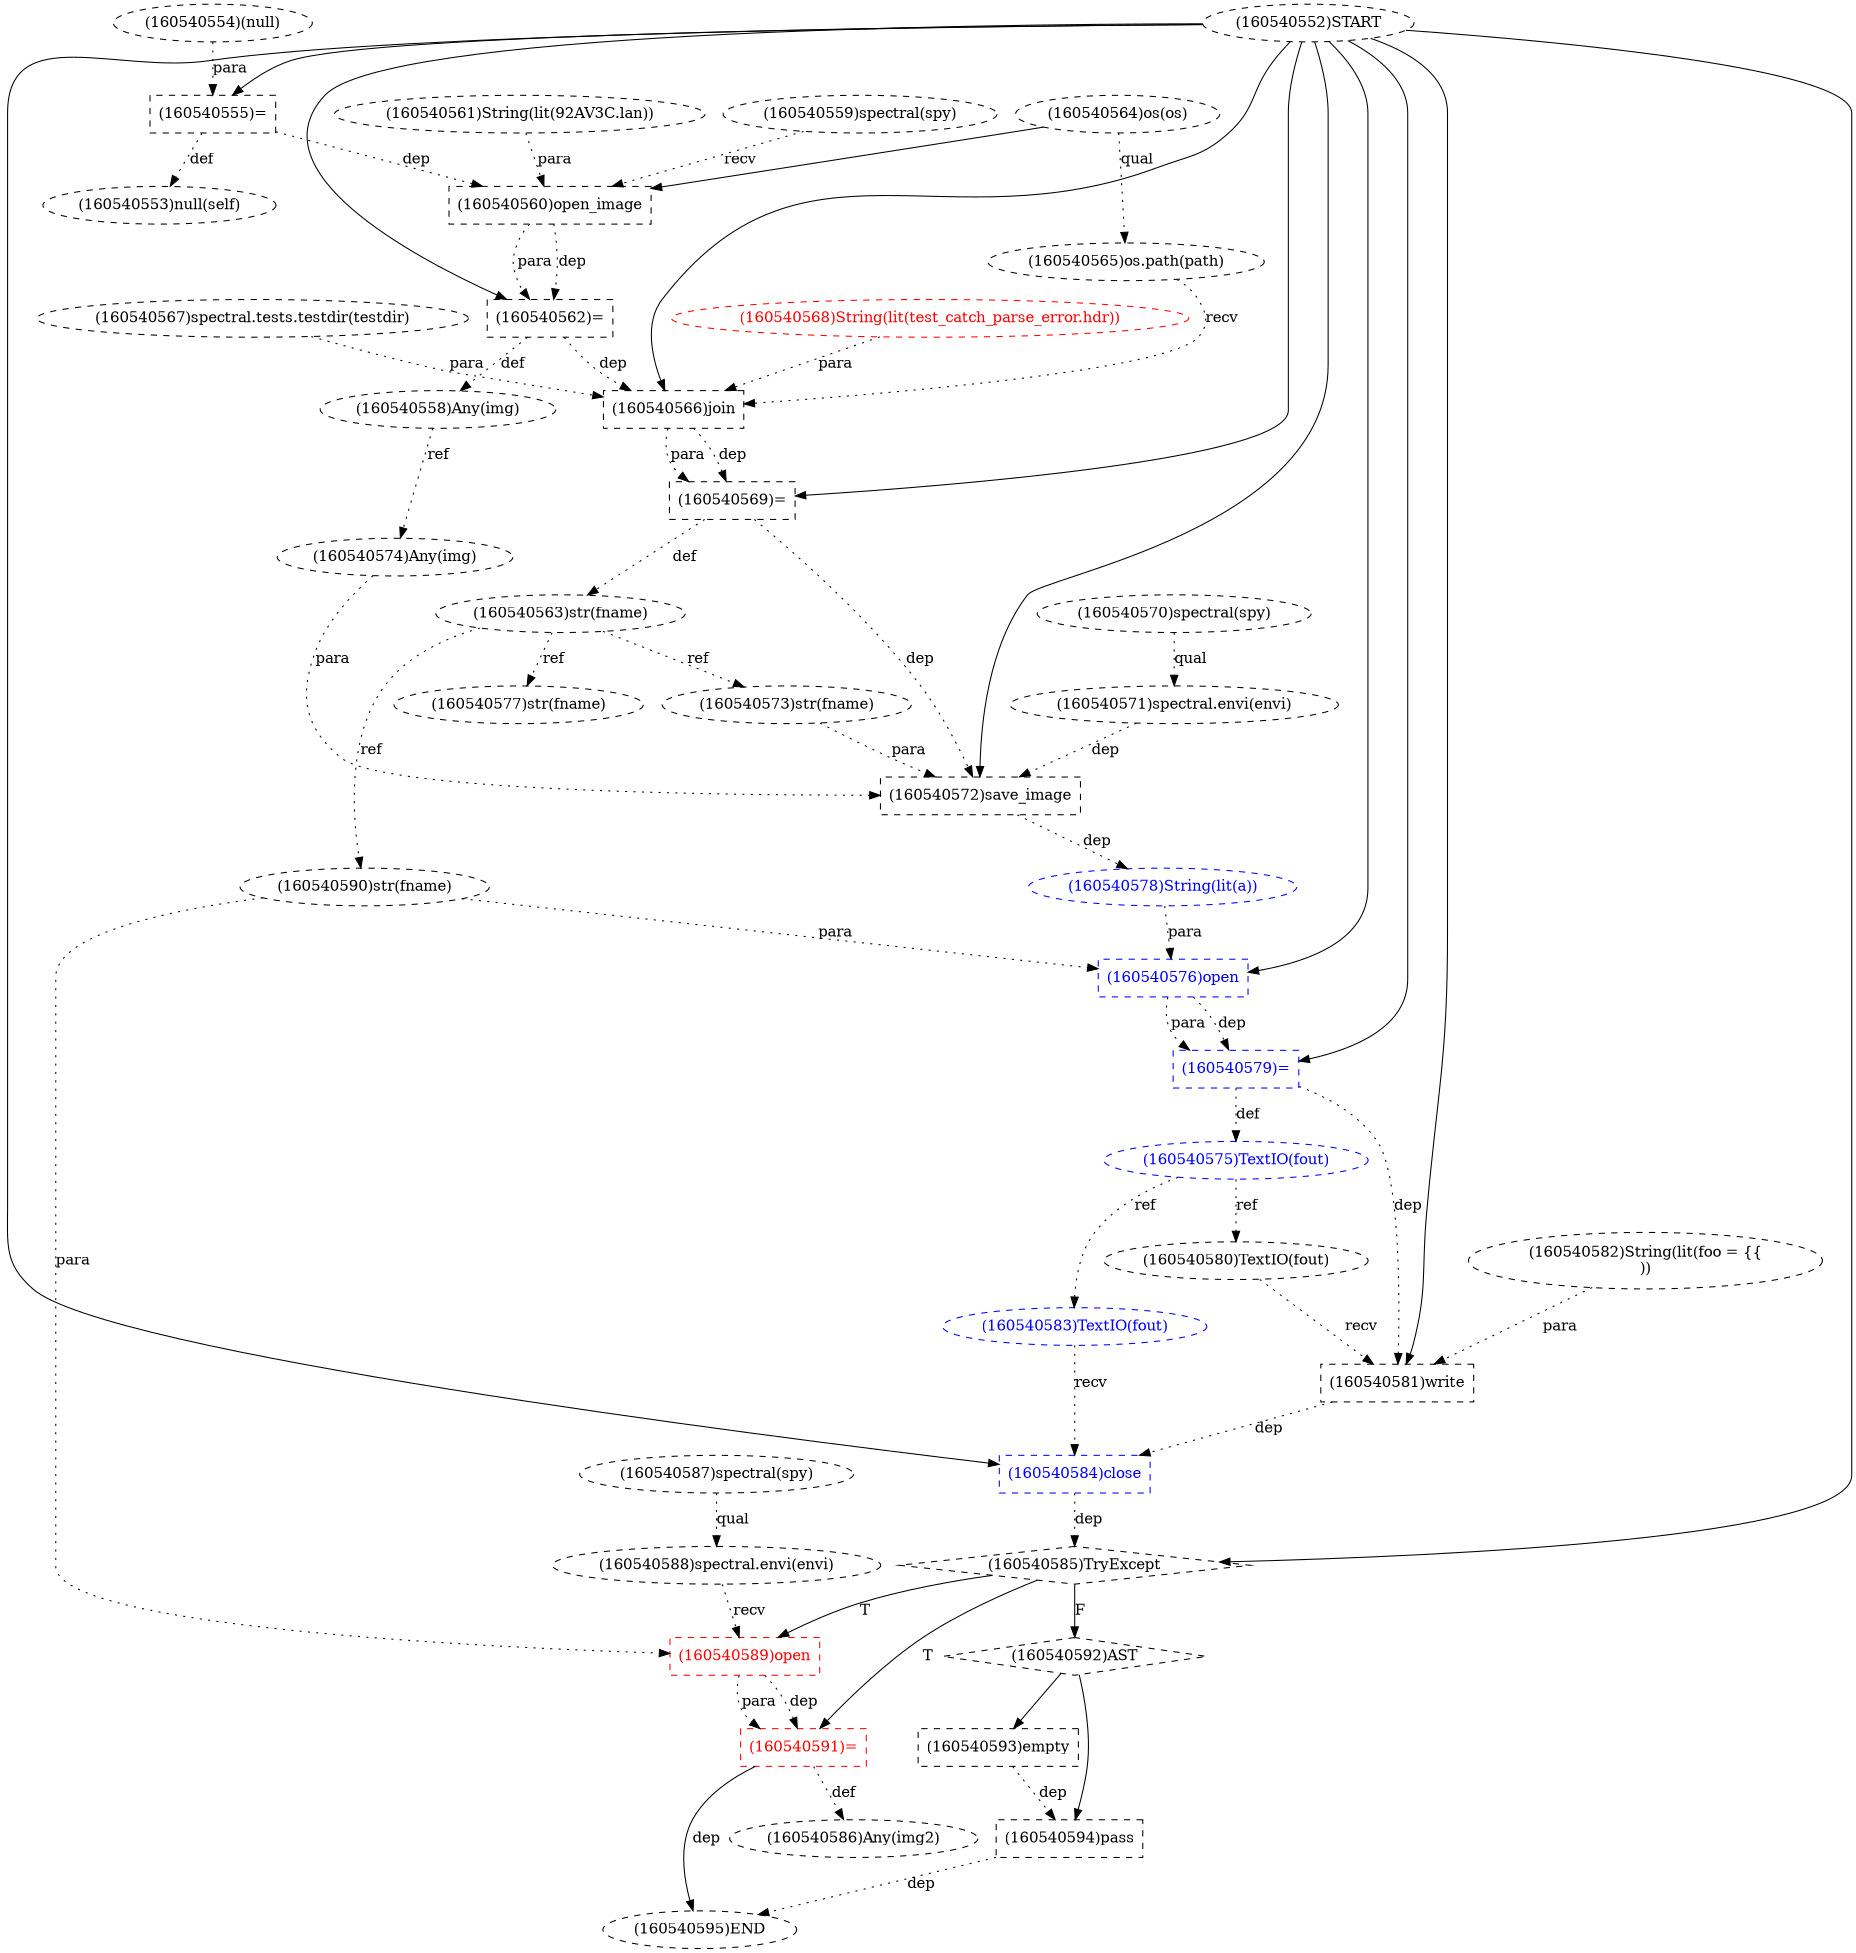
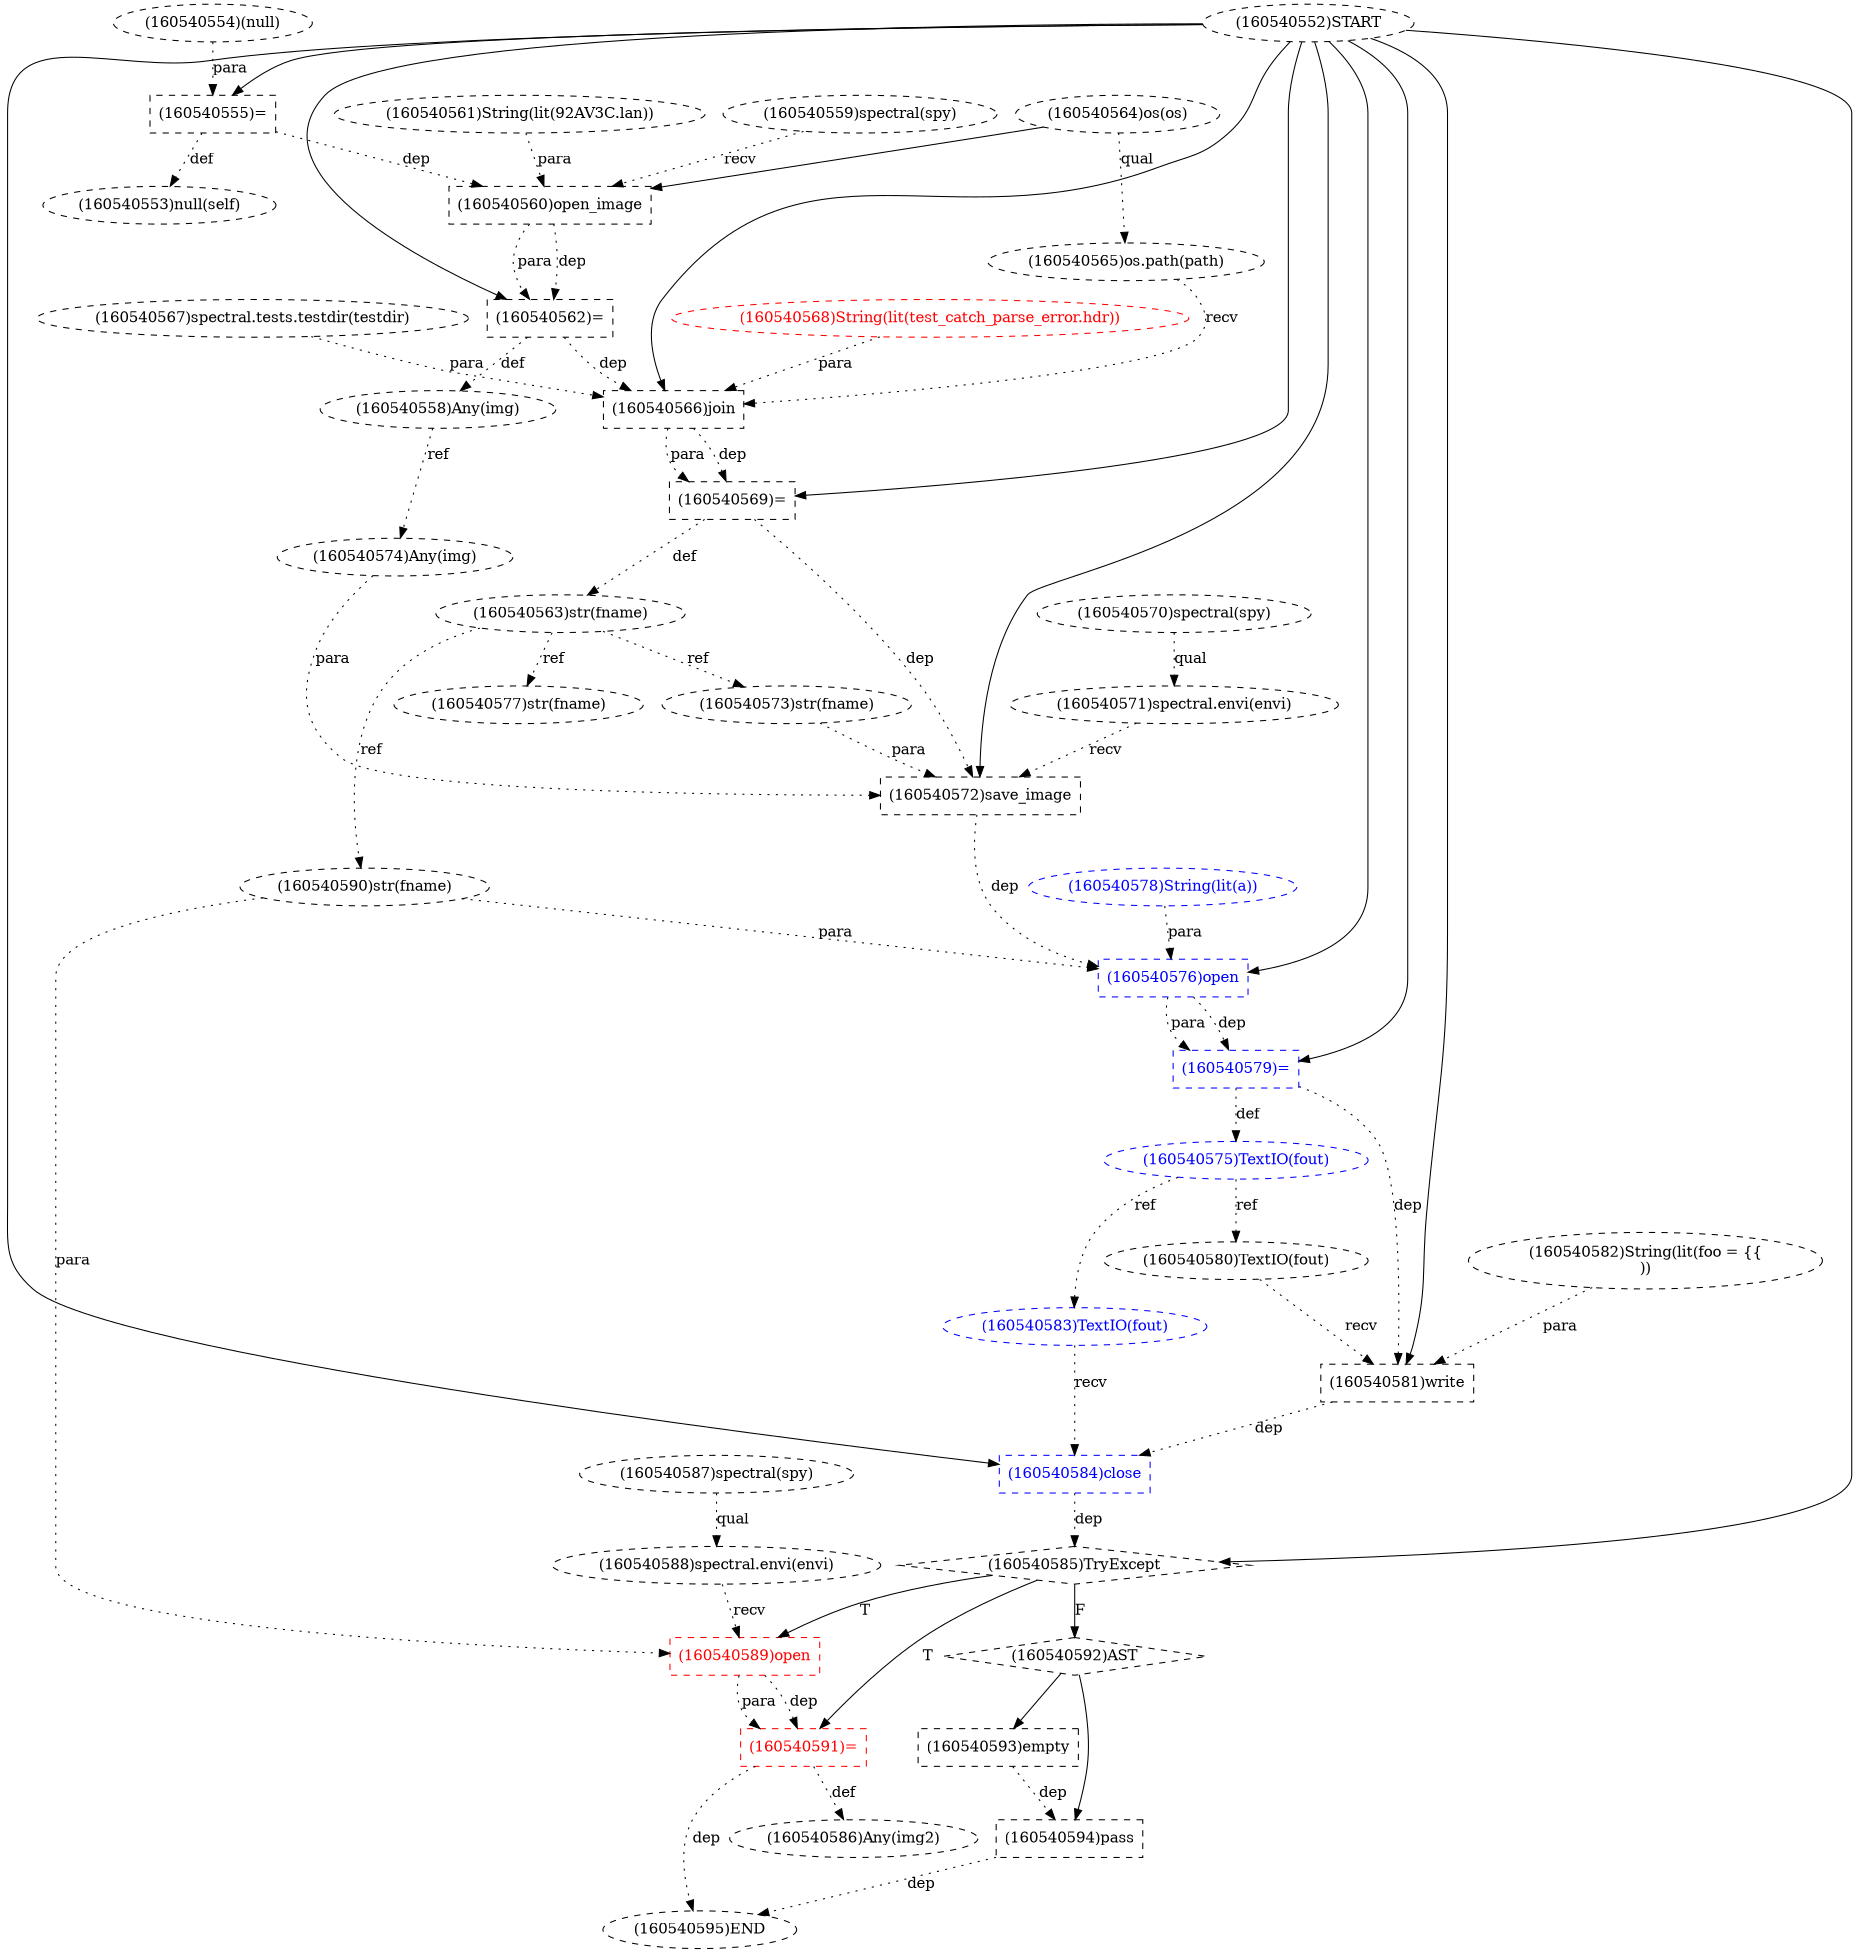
edge "(160540571)spectral.envi(envi)" -> "(160540572)save_image": label "dep" -> "recv"
edge "(160540572)save_image" -> "(160540578)String(lit(a))": now "(160540572)save_image" -> "(160540576)open"
edge "(160540591)=" -> "(160540595)END": style solid -> dotted
